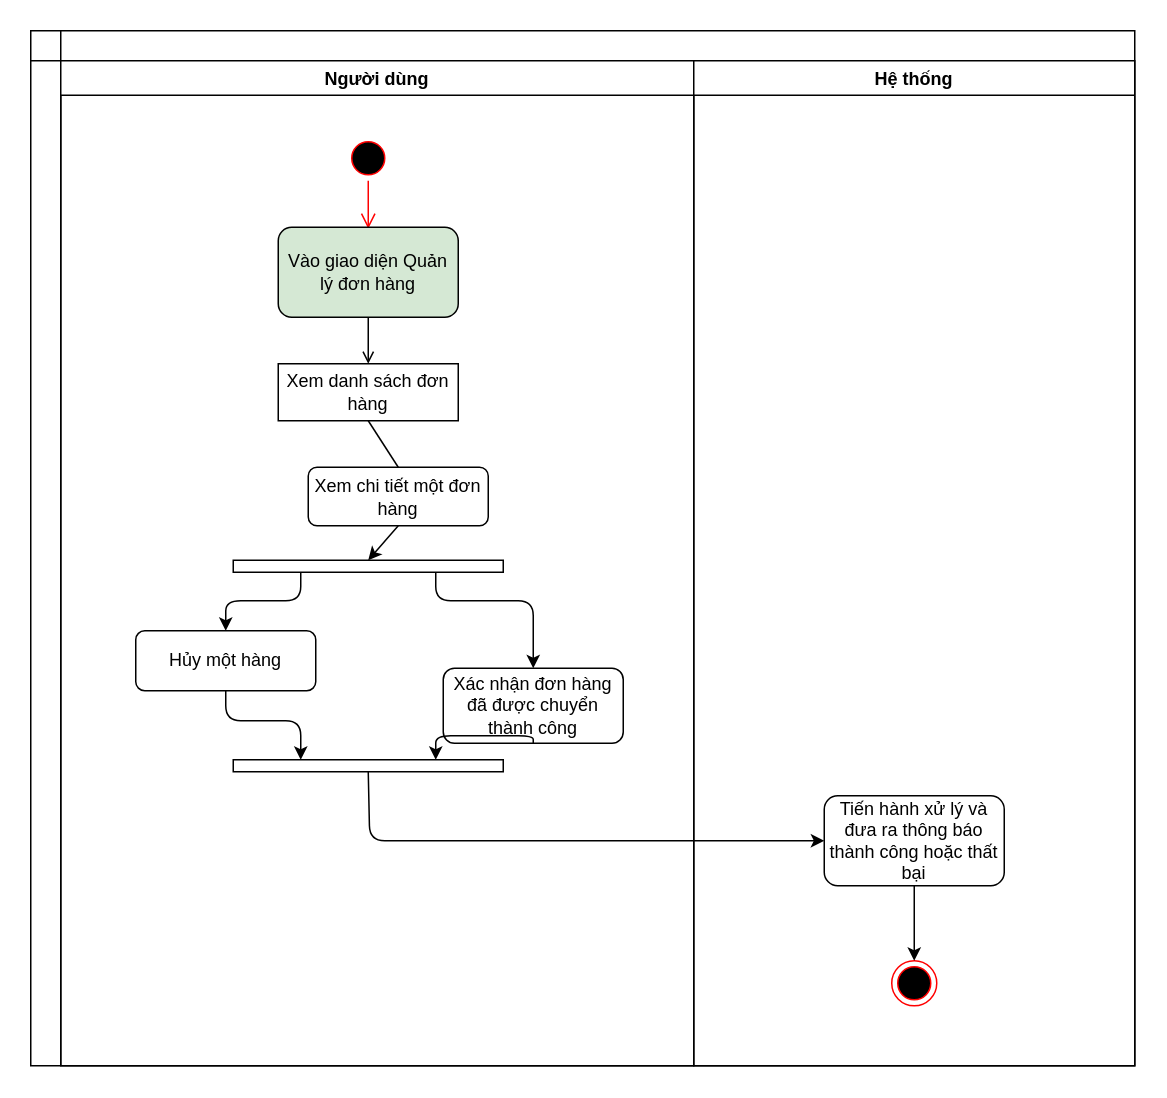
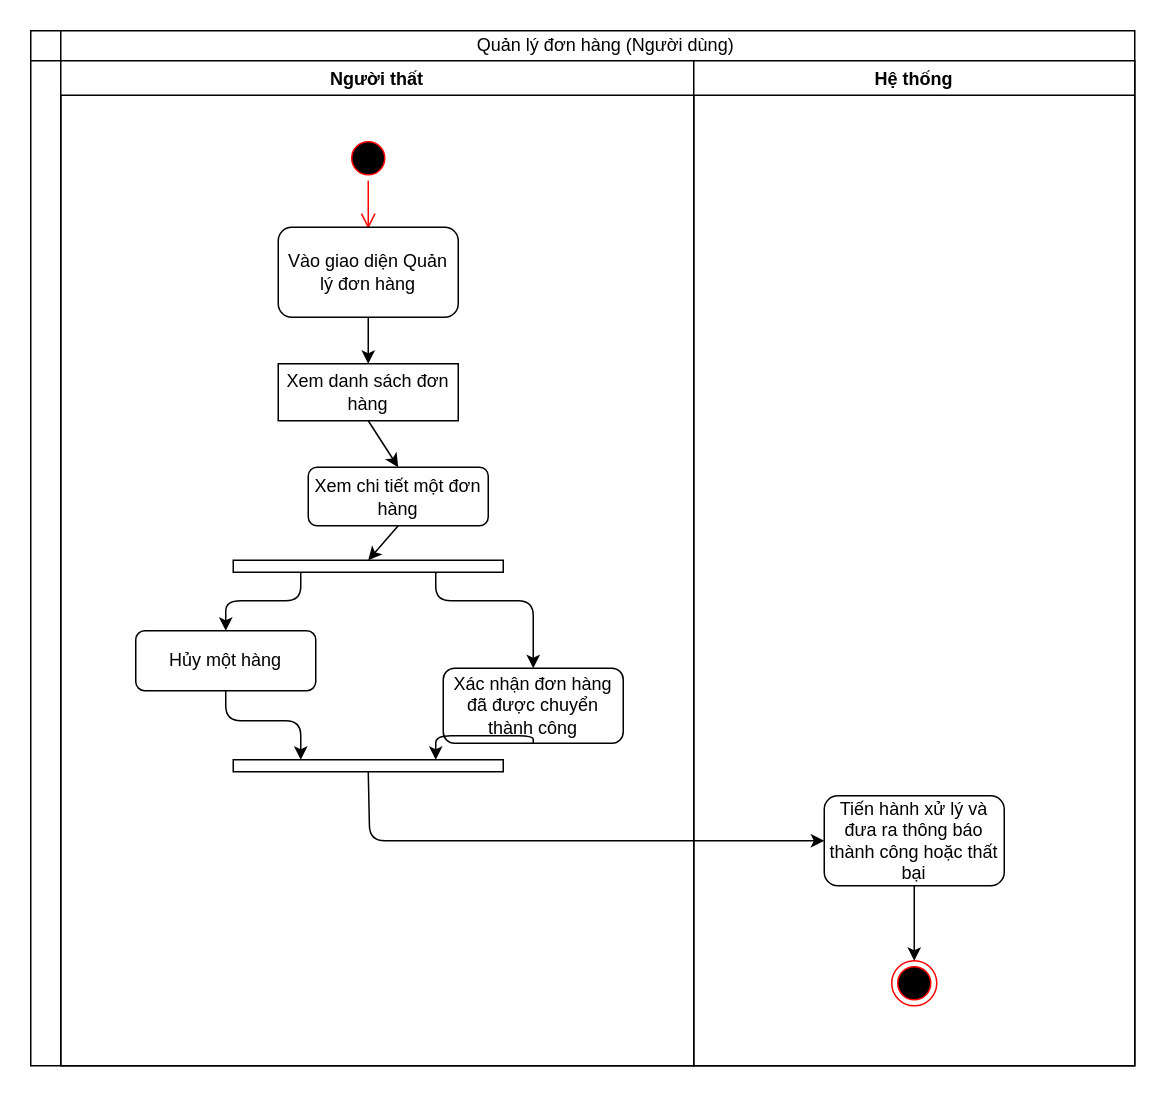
node "Quản lý đơn hàng (Người dùng)": added
node "Người dùng": label "Người dùng" -> "Người thất"
node "Vào giao diện Quản lý đơn hàng": fillcolor #d5e8d4 -> #ffffff
edge "Vào giao diện Quản lý đơn hàng" -> "Xem danh sách đơn hàng": arrowhead open -> classic
edge "Xem danh sách đơn hàng" -- "Xem chi tiết một đơn hàng": arrowhead none -> classic
